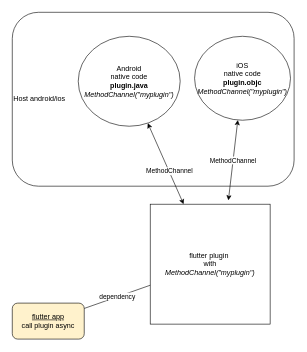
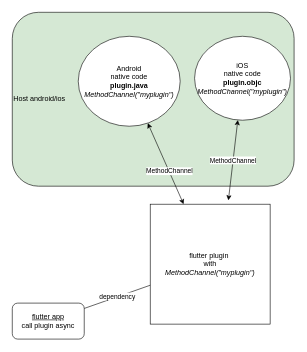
node "Host android/ios": fillcolor #ffffff -> #d5e8d4
node "flutter app call plugin async": fillcolor #fff2cc -> #ffffff
